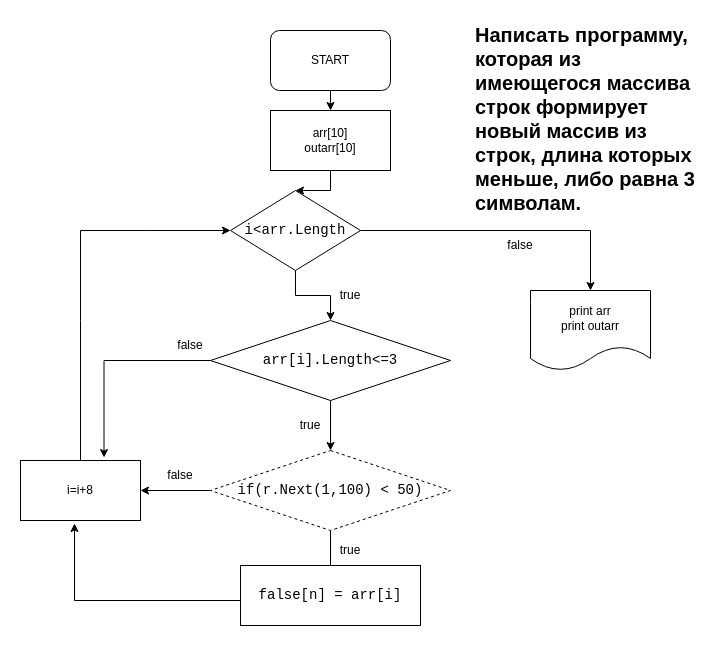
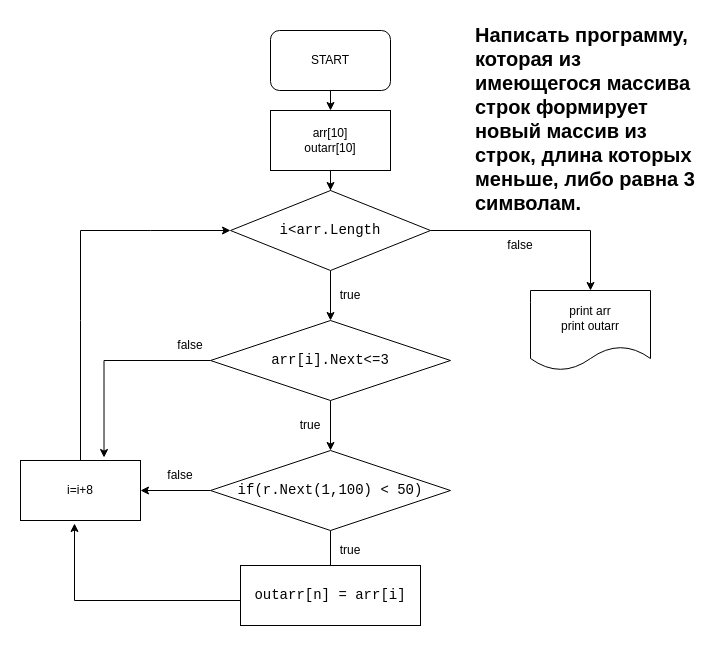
node "i<arr.Length": size 130x80 -> 200x80
node "arr[i].Length<=3": label "arr[i].Length<=3" -> "arr[i].Next<=3"
node "if(r.Next(1,100) < 50)": style dashed -> solid
node "false[n] = arr[i]": label "false[n] = arr[i]" -> "outarr[n] = arr[i]"
